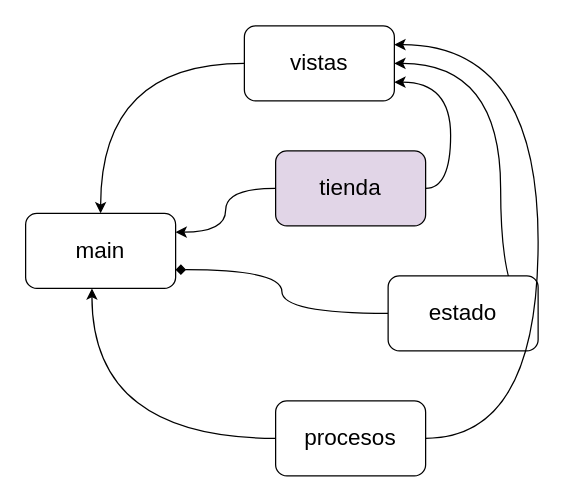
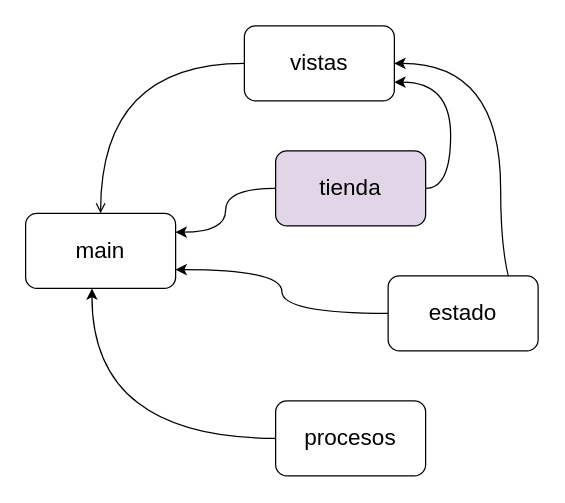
edge "vistas" -> "main": arrowhead classic -> open
edge "procesos" -> "vistas": removed
edge "estado" -> "main": arrowhead diamond -> classic
